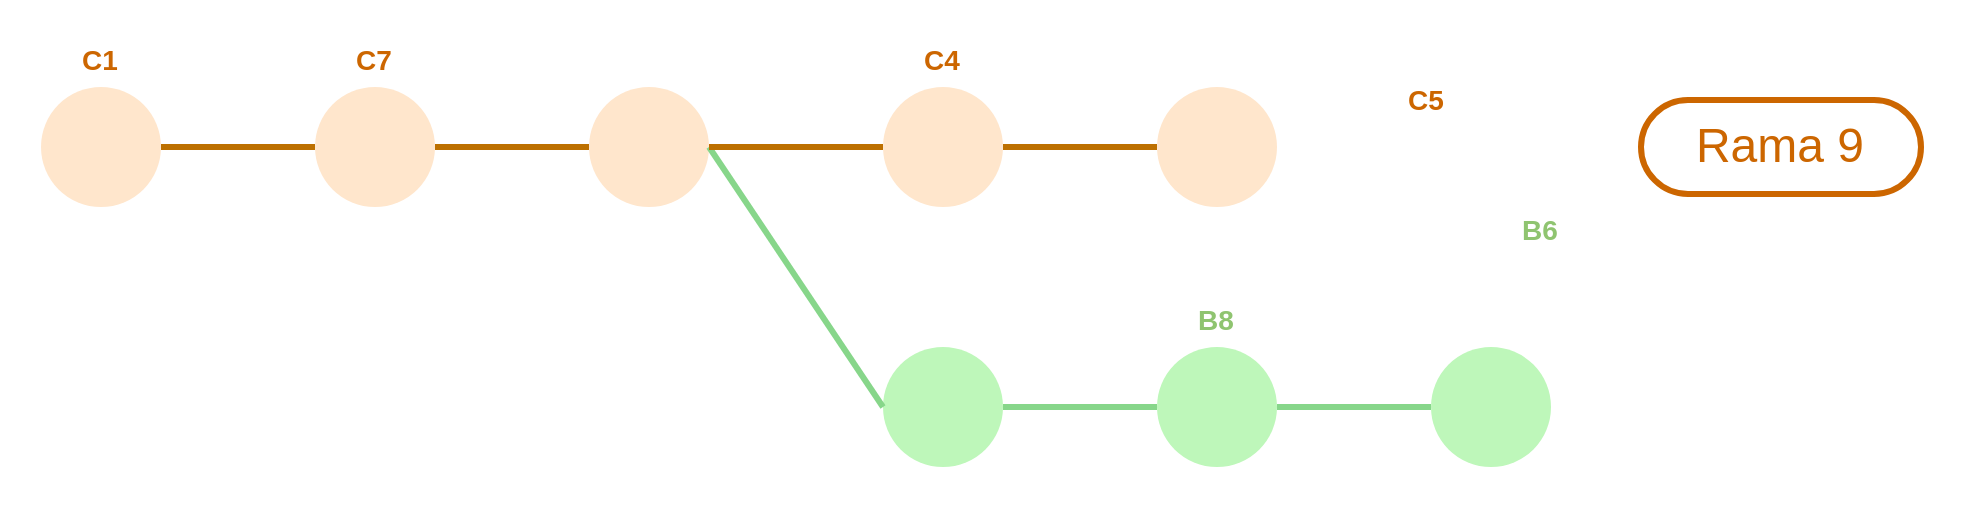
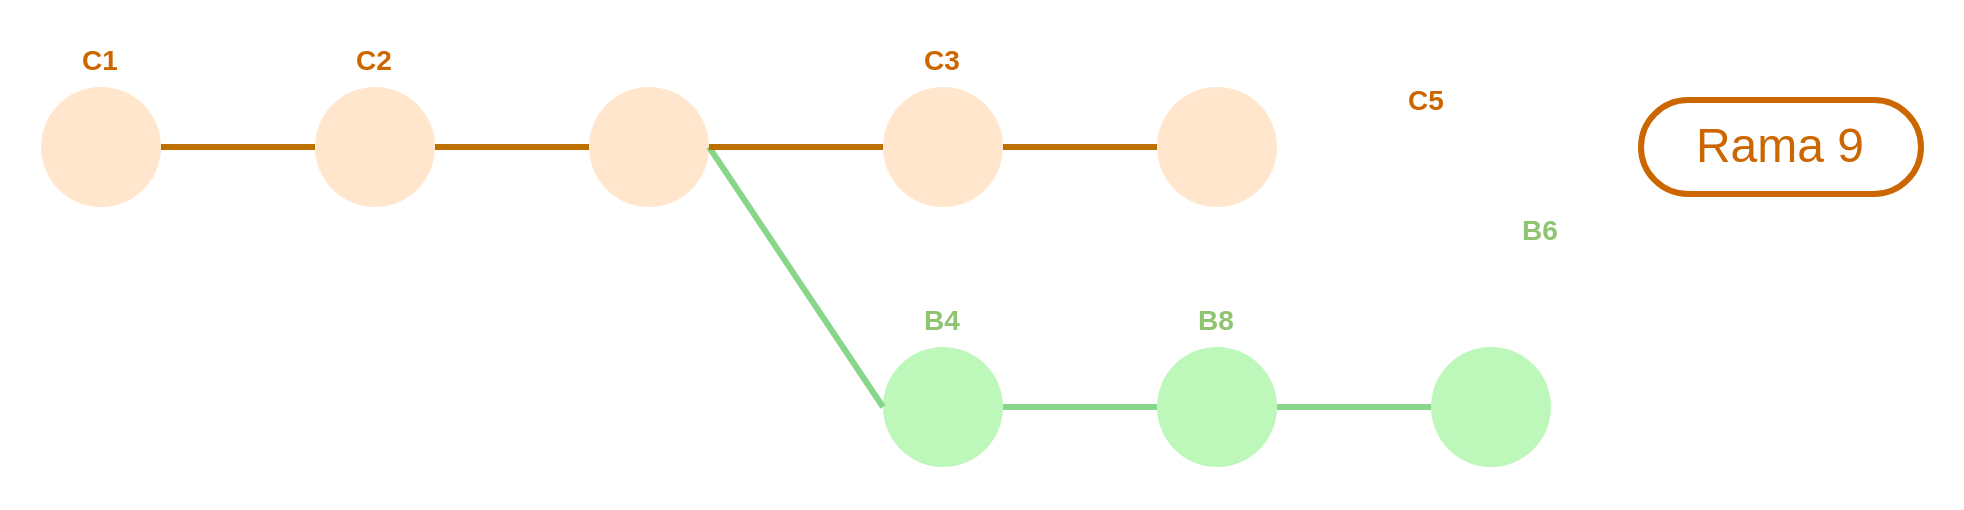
node "C7": label "C7" -> "C2"
node "C4": label "C4" -> "C3"
node "B4": added
